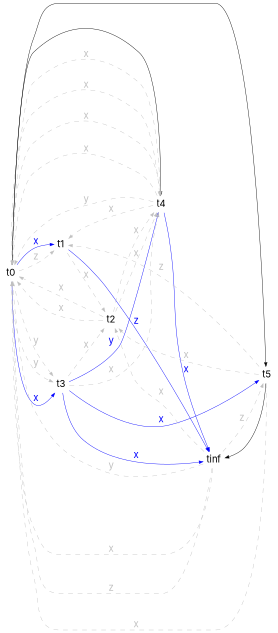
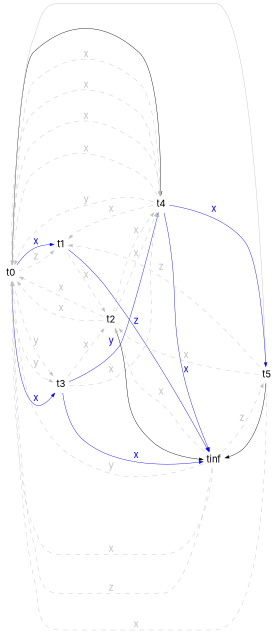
edge "t0" -> "t5": color black -> gray
edge "t2" -> "tinf": added
edge "t3" -> "t5": now "t4" -> "t5"
